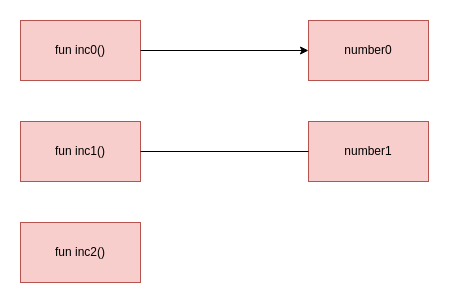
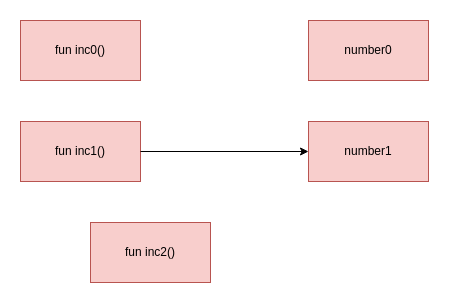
edge "fun inc0()" -> "number0": removed
edge "fun inc1()" -- "number1": arrowhead none -> classic
node "fun inc2()": moved (81, 253) -> (151, 253)
